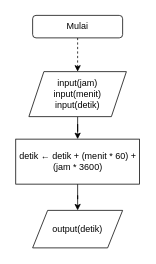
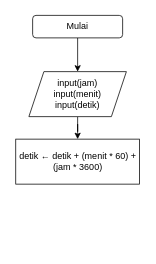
edge "Mulai" -> "input(jam) input(menit) input(detik)": style dashed -> solid
edge "detik ← detik + (menit * 60) + (jam * 3600)" -> "output(detik)": removed
node "output(detik)": removed
